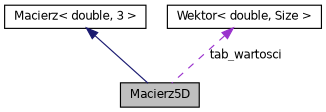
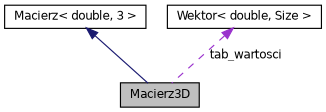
node "Macierz5D": label "Macierz5D" -> "Macierz3D"
